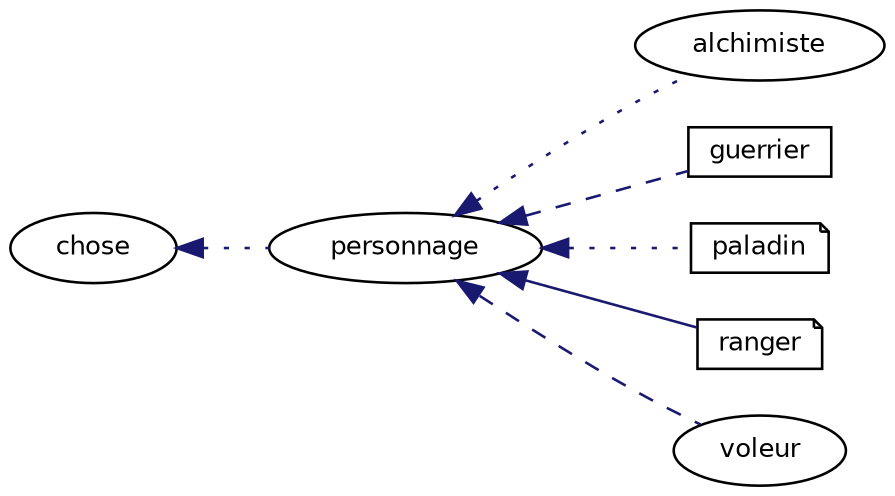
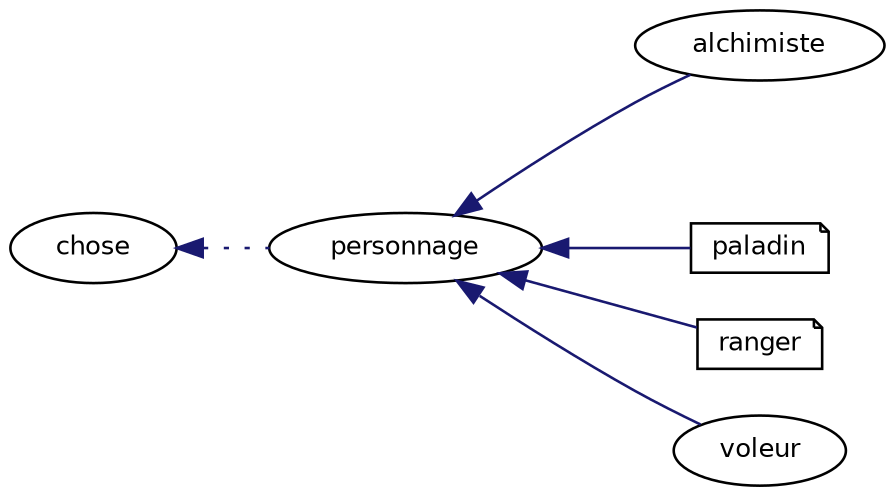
edge "alchimiste" -> "personnage": style dotted -> solid
node "guerrier": removed
edge "paladin" -> "personnage": style dotted -> solid
edge "voleur" -> "personnage": style dashed -> solid
